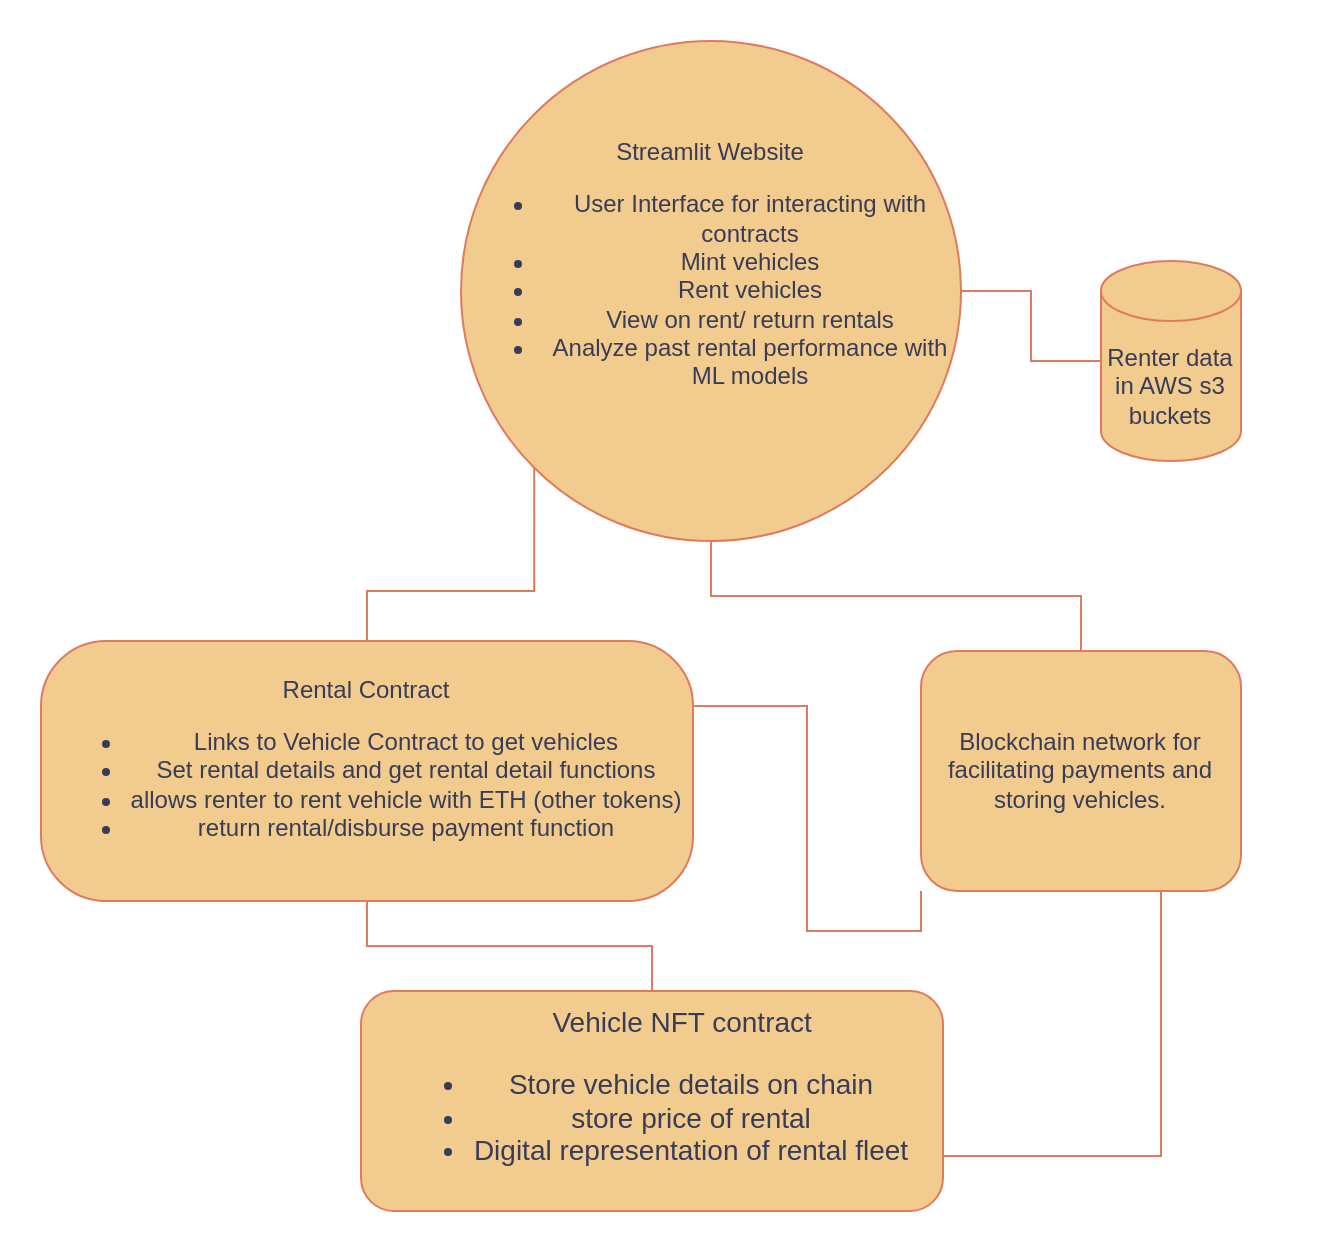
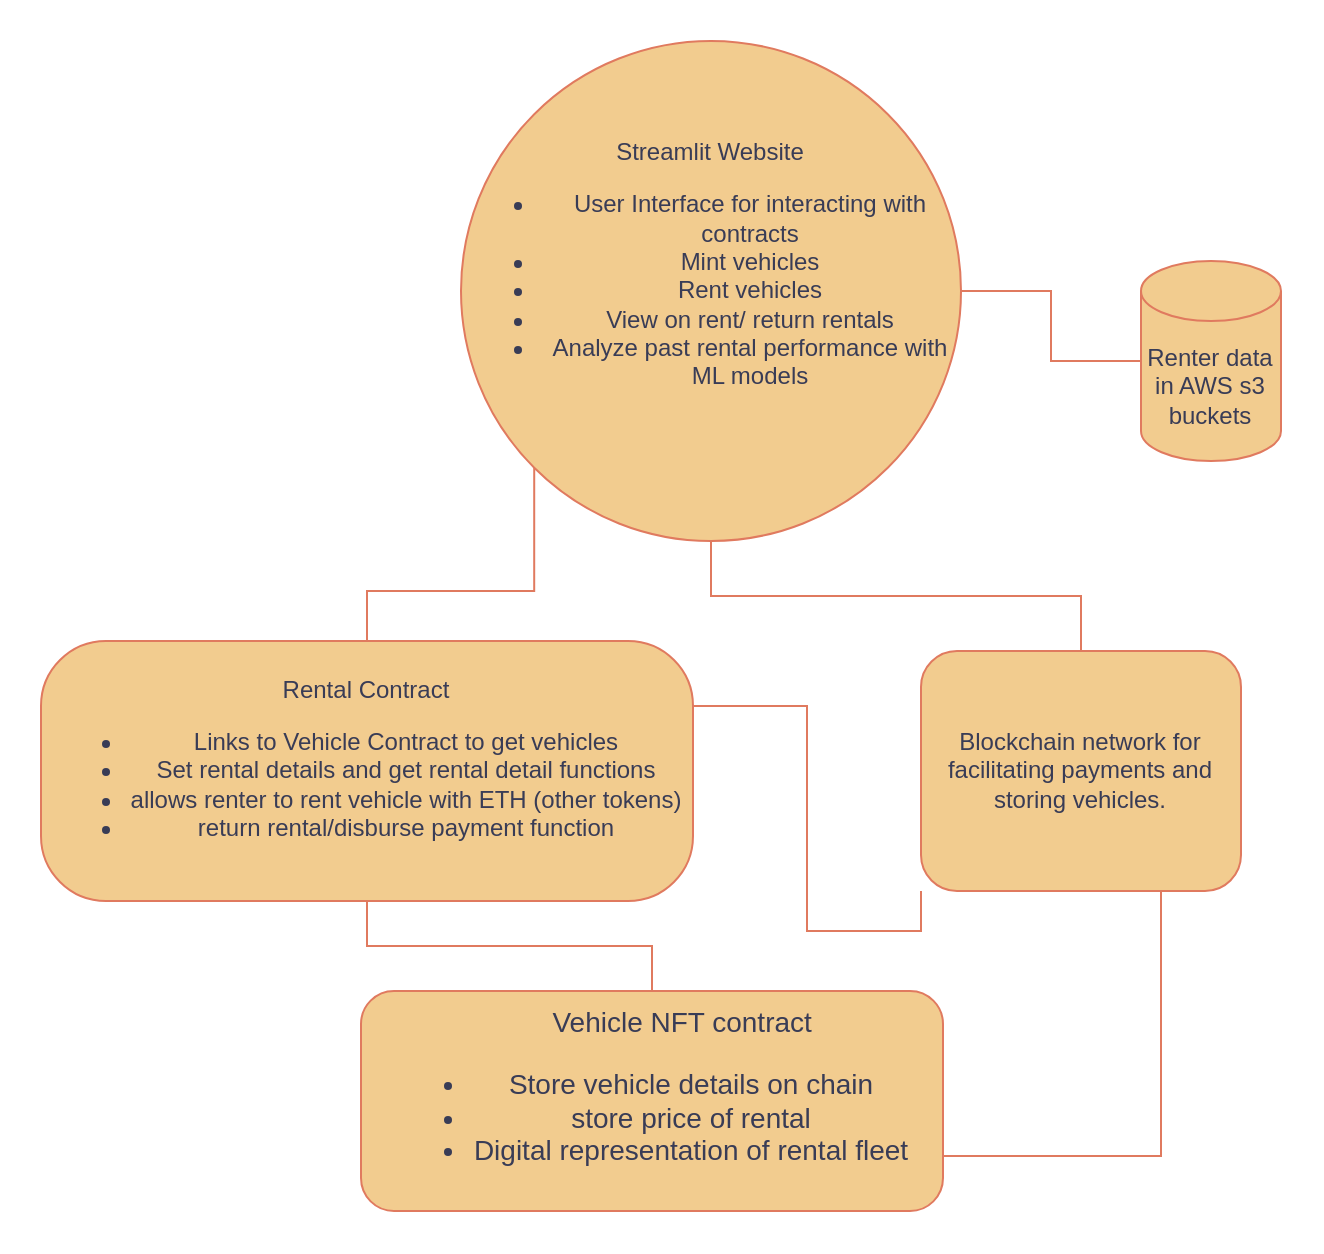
node "Renter data in AWS s3 buckets": moved (1171, 361) -> (1211, 361)
